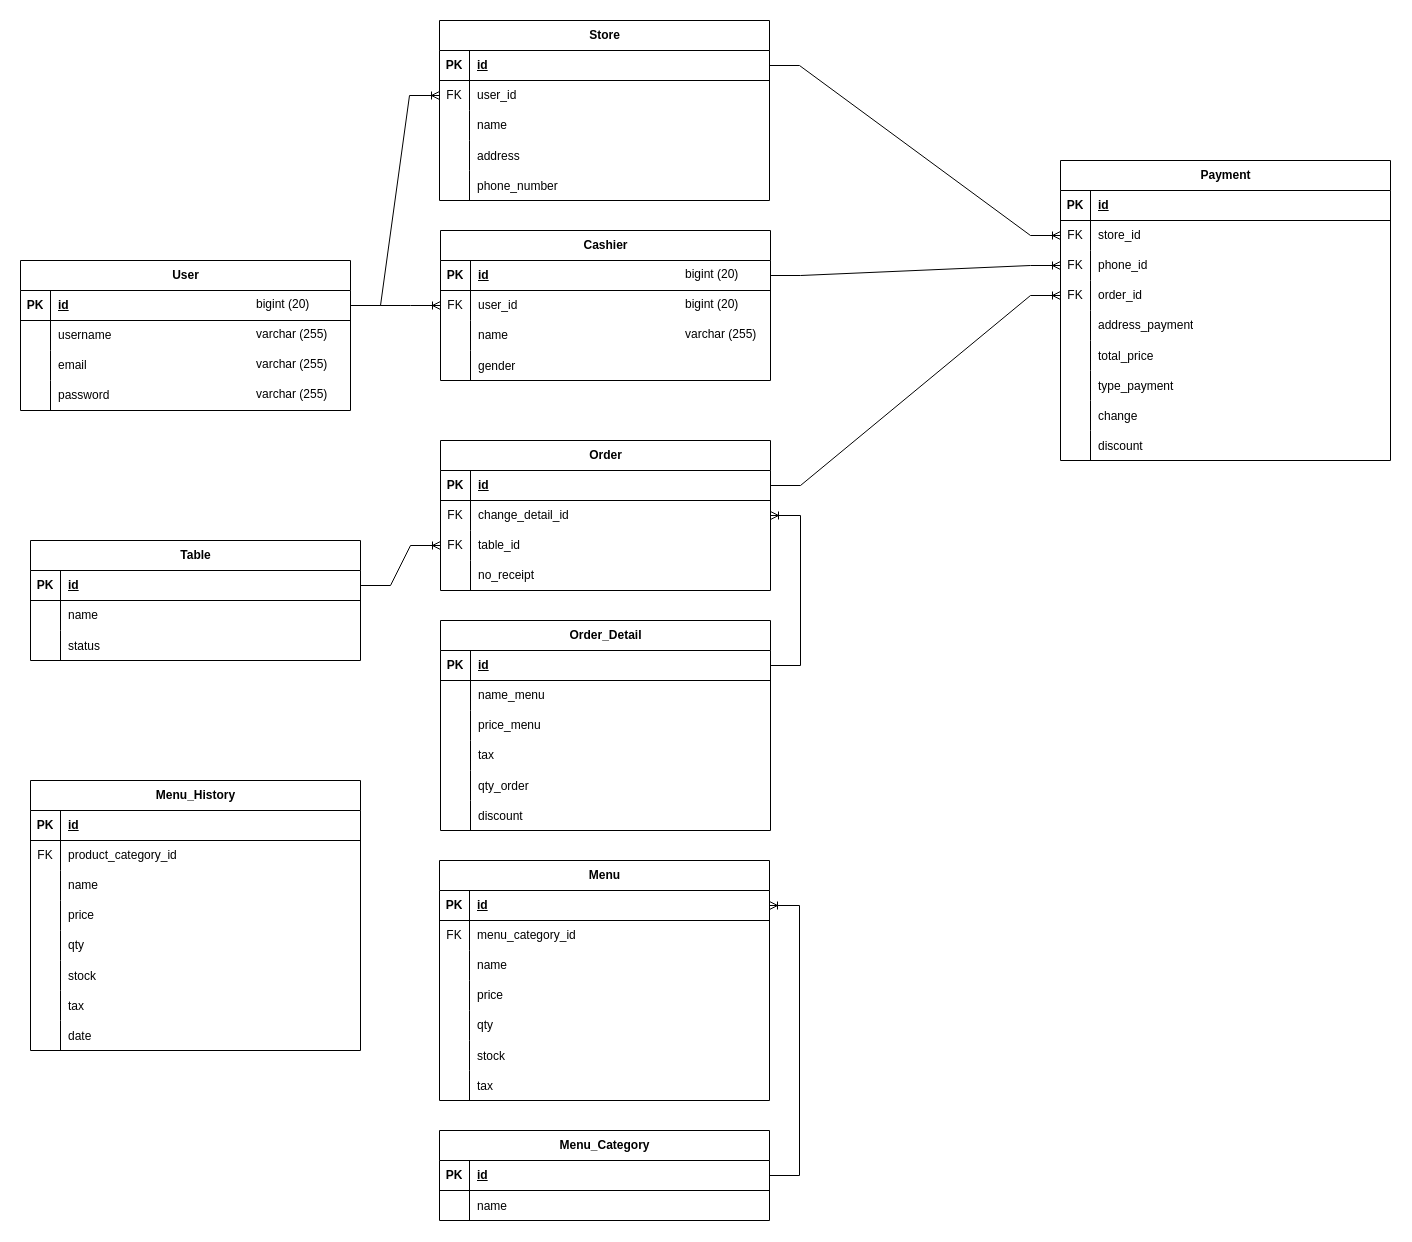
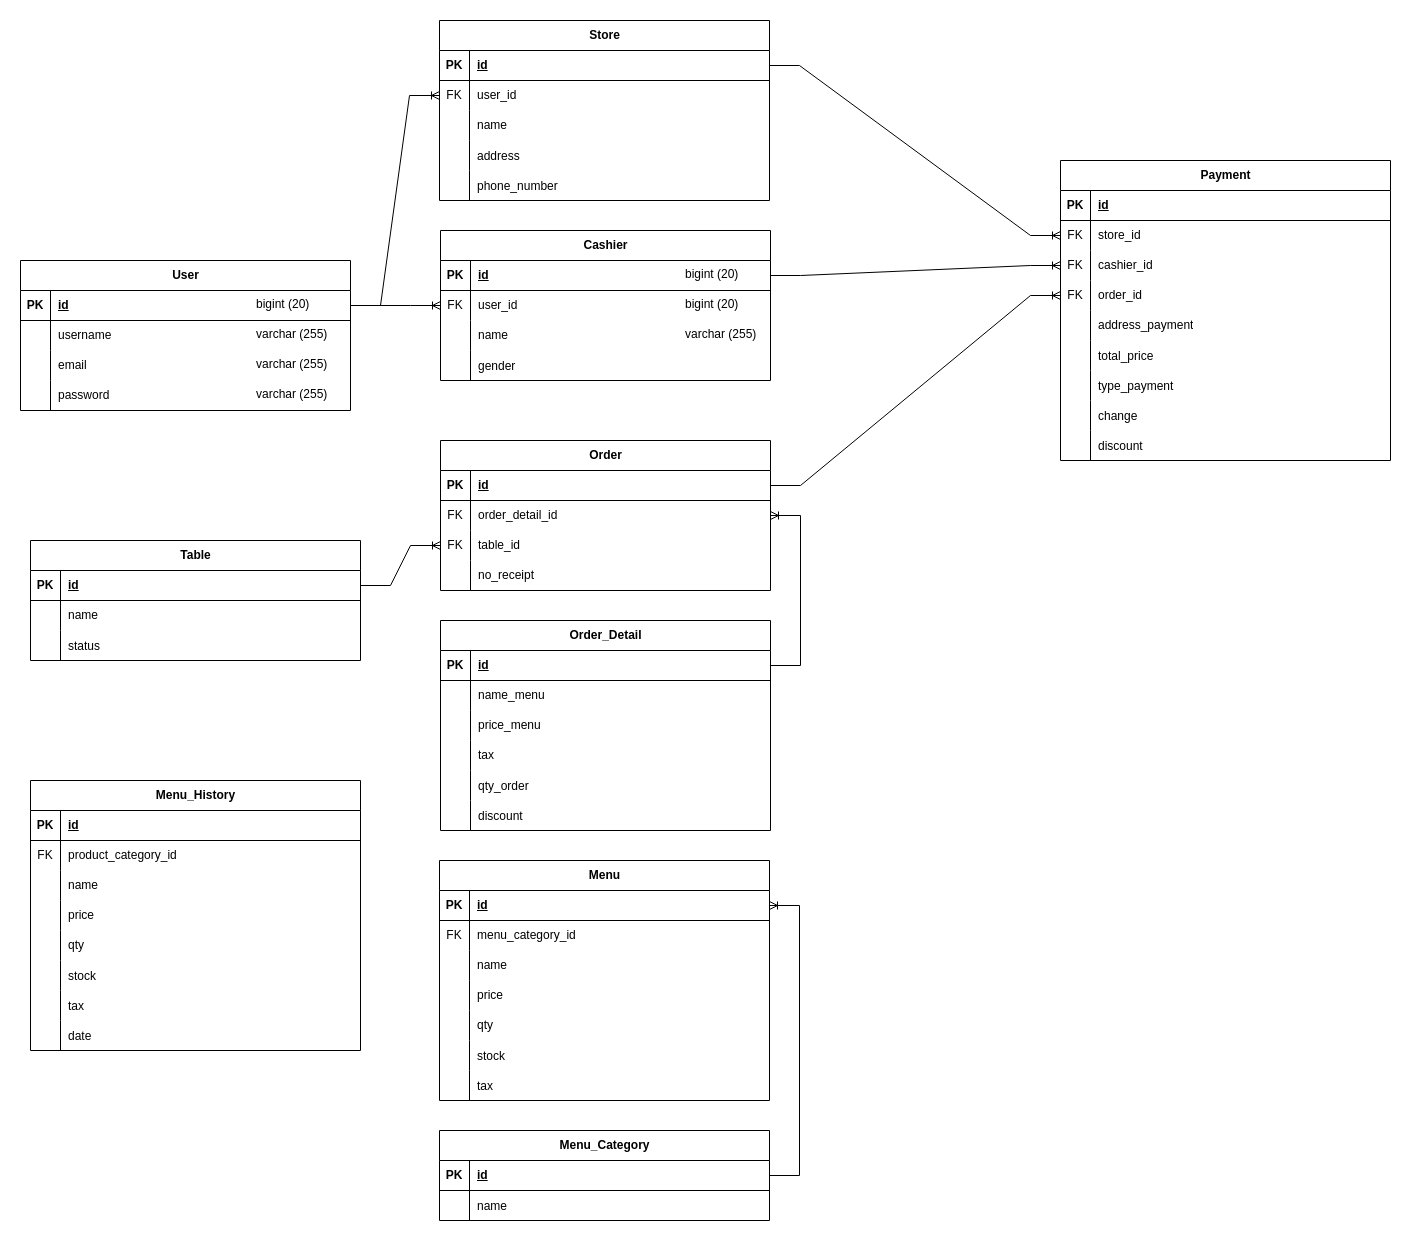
node "phone_id": label "phone_id" -> "cashier_id"
node "change_detail_id": label "change_detail_id" -> "order_detail_id"
